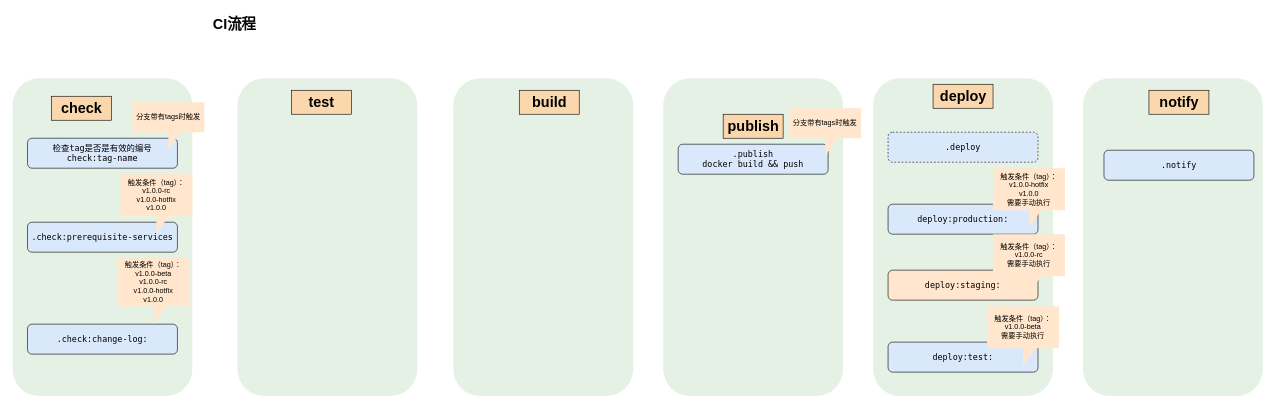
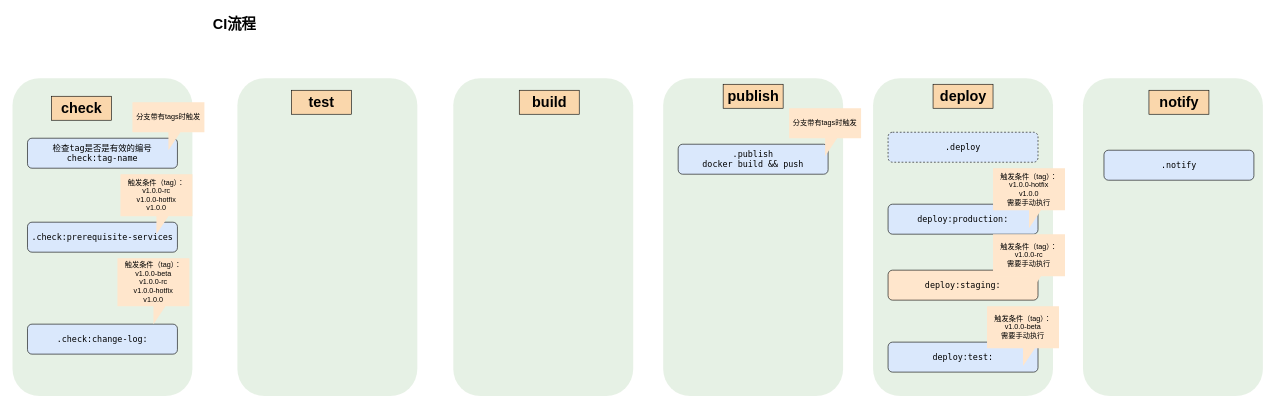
node "publish": moved (753, 126) -> (753, 96)
